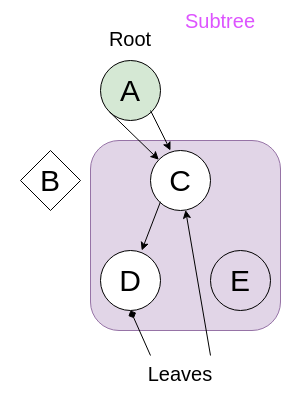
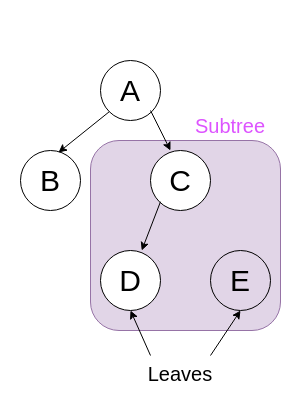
node "Subtree": moved (221, 21) -> (231, 126)
node "Root": removed
node "A": fillcolor #d5e8d4 -> #ffffff
edge "A" -> "C": now "A" -> "B"
node "B": shape diamond -> ellipse
edge "Leaves" -> "C": now "Leaves" -> "E"
edge "Leaves" -> "D": arrowhead diamond -> classic
